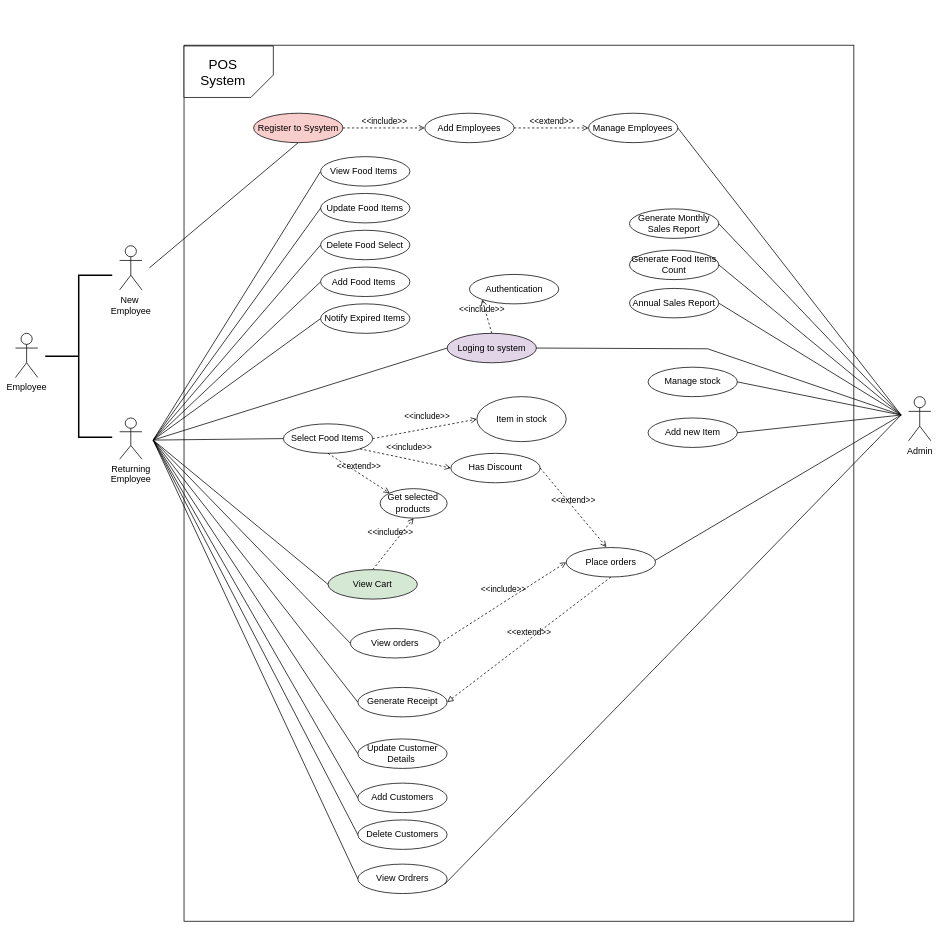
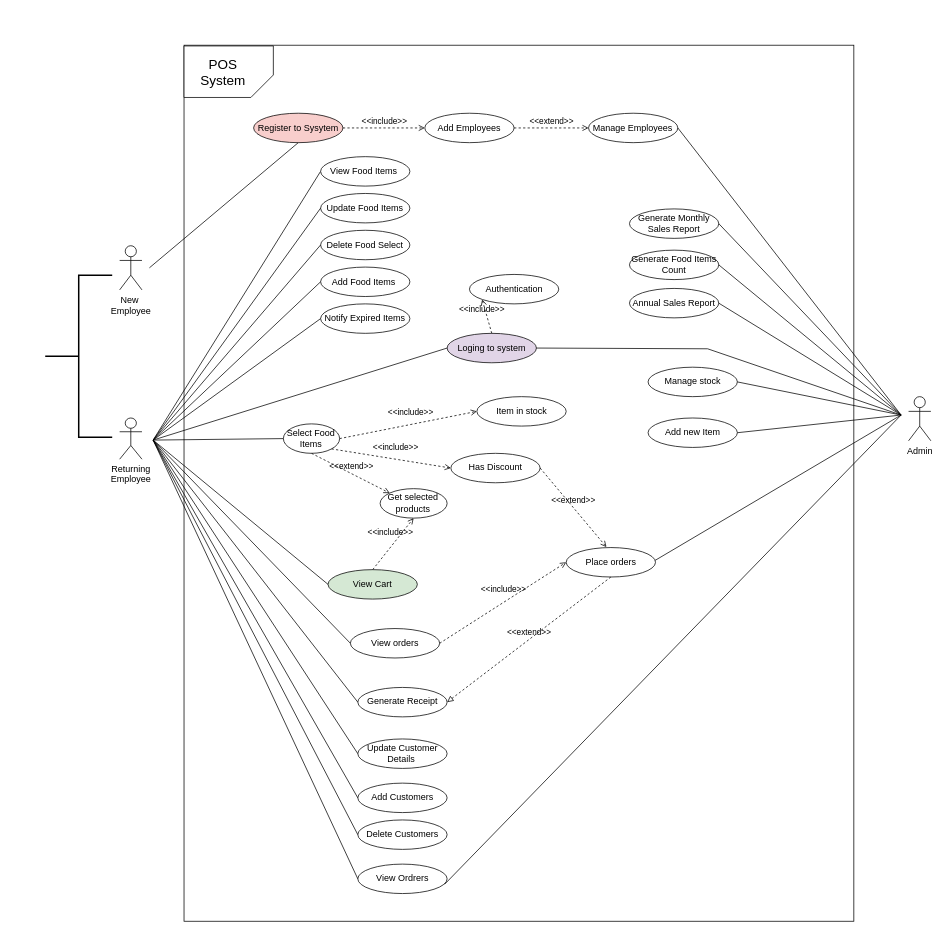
node "Employee": removed
node "Item in stock": size 89x45 -> 89x29
node "Select Food Items": size 89x29 -> 56x29
